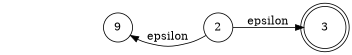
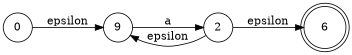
node "0": added
edge "9" -> "2": added, label "a"
node "3": label "3" -> "6"
